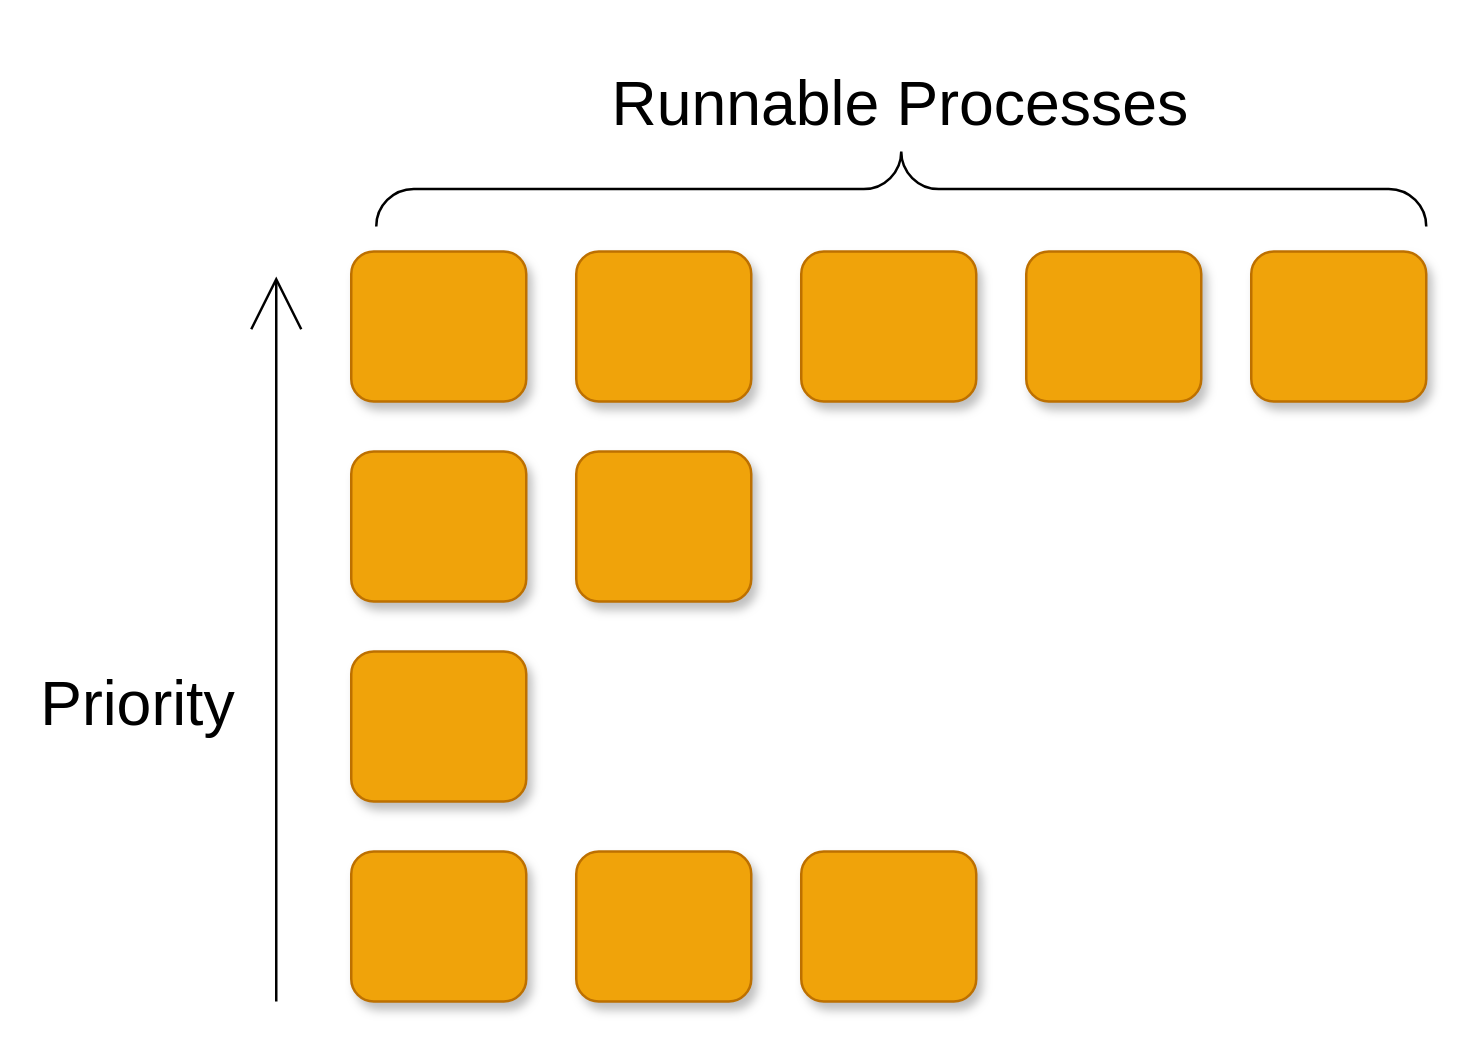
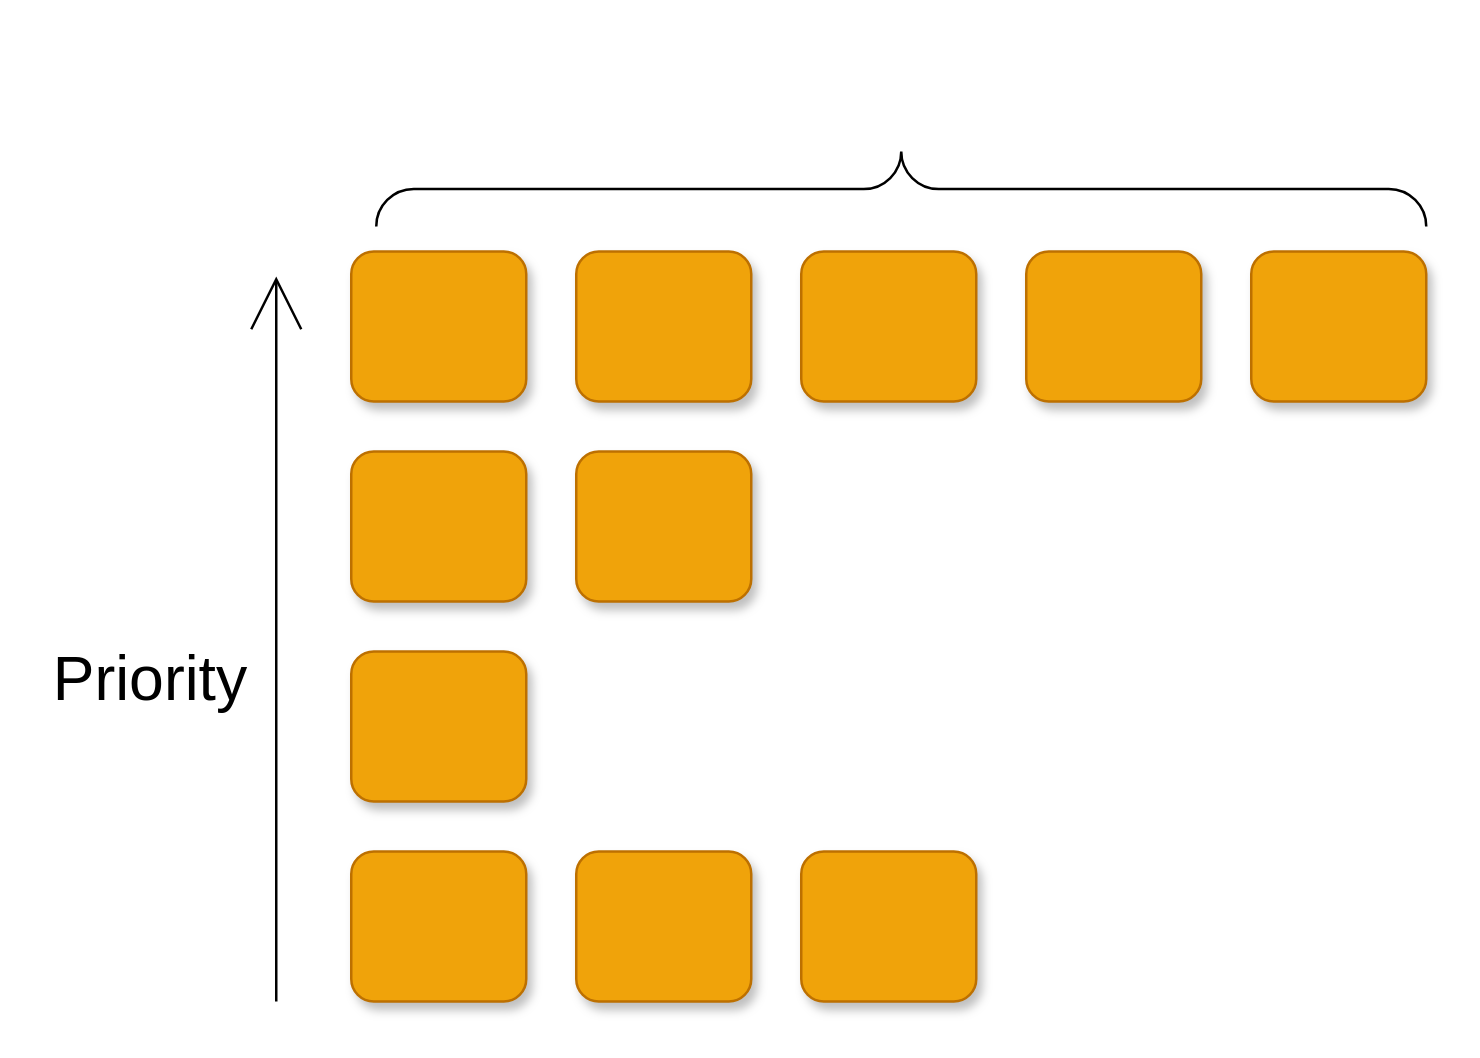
node "Runnable Processes": removed
node "Priority": moved (139, 701) -> (151, 676)
